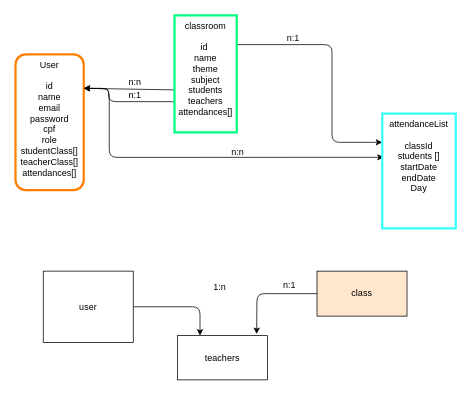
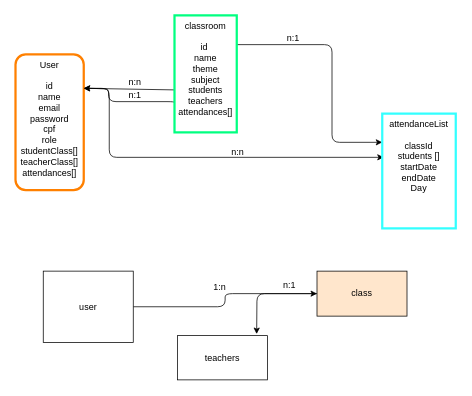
edge "user" -> "teachers": now "user" -> "class"
